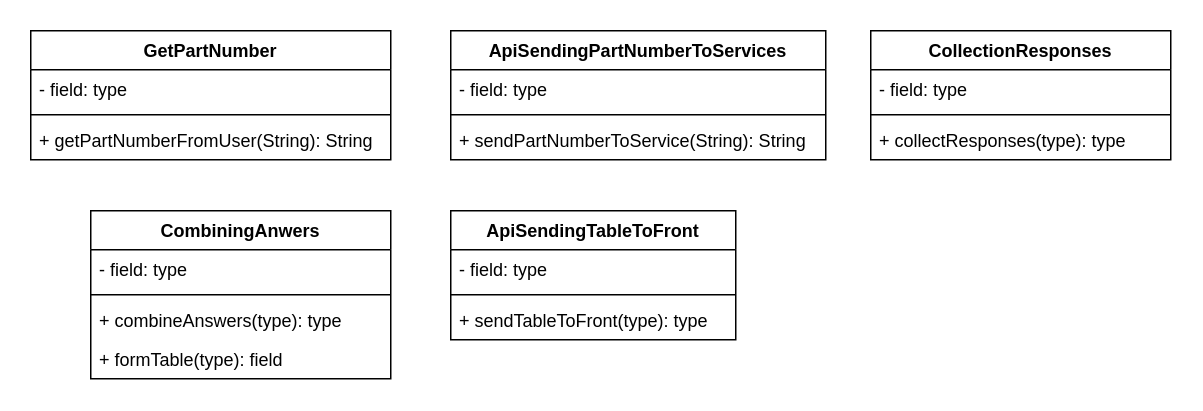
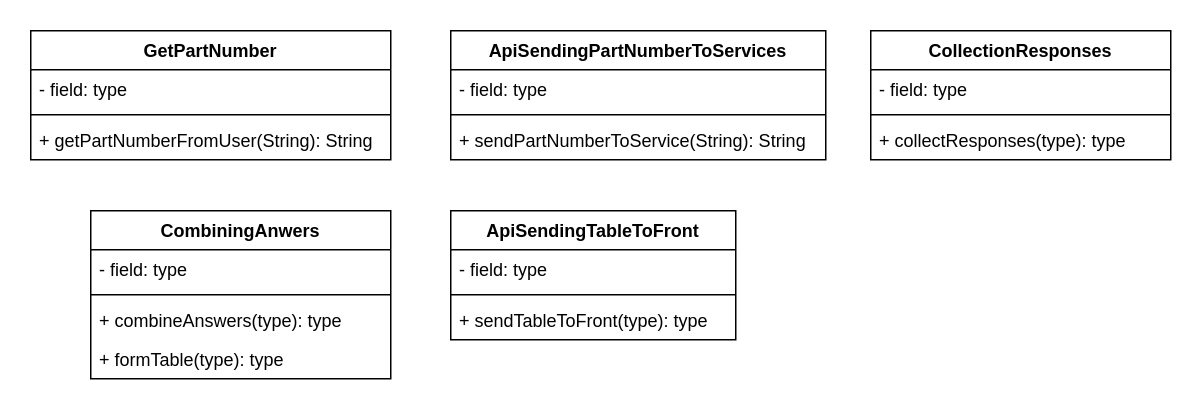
node "+ formTable(type): field": label "+ formTable(type): field" -> "+ formTable(type): type"
